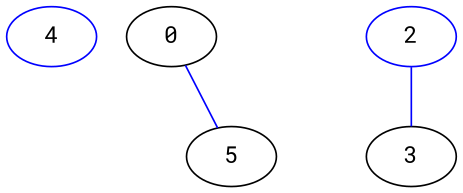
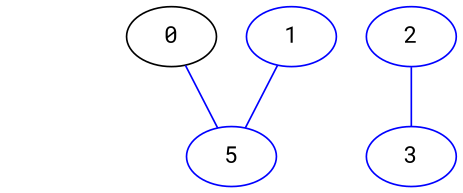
node "4": removed
node "1": added
node "5": color black -> blue
node "3": color black -> blue
